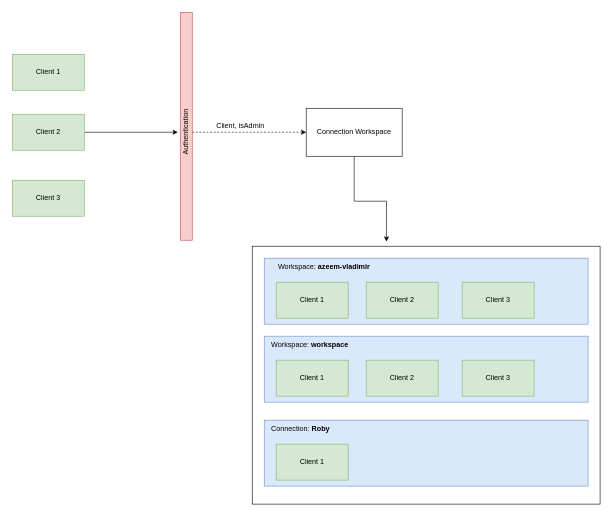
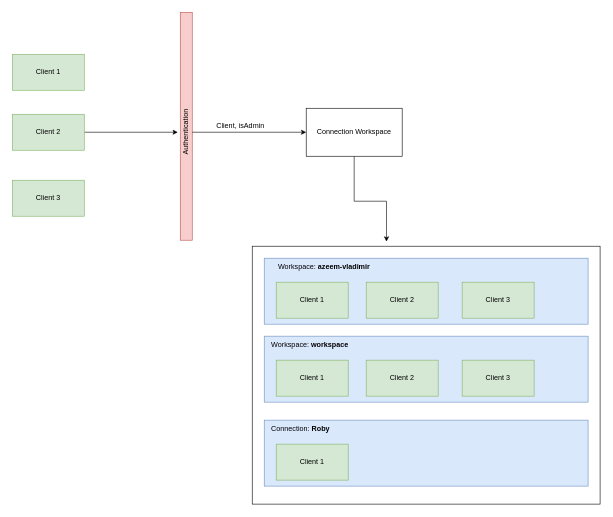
edge "Authentication" -> "Connection Workspace": style dashed -> solid
